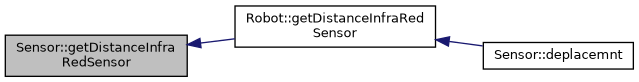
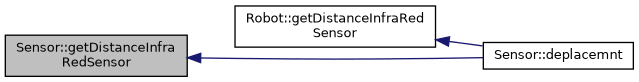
edge "Robot::getDistanceInfraRed Sensor" -> "Sensor::getDistanceInfra RedSensor": now "Sensor::deplacemnt" -> "Sensor::getDistanceInfra RedSensor"
